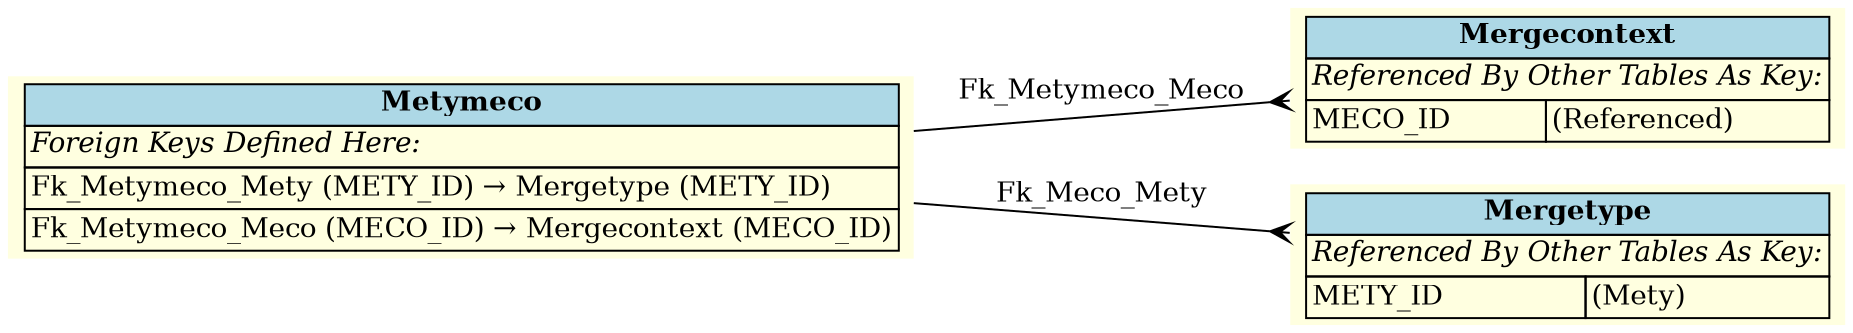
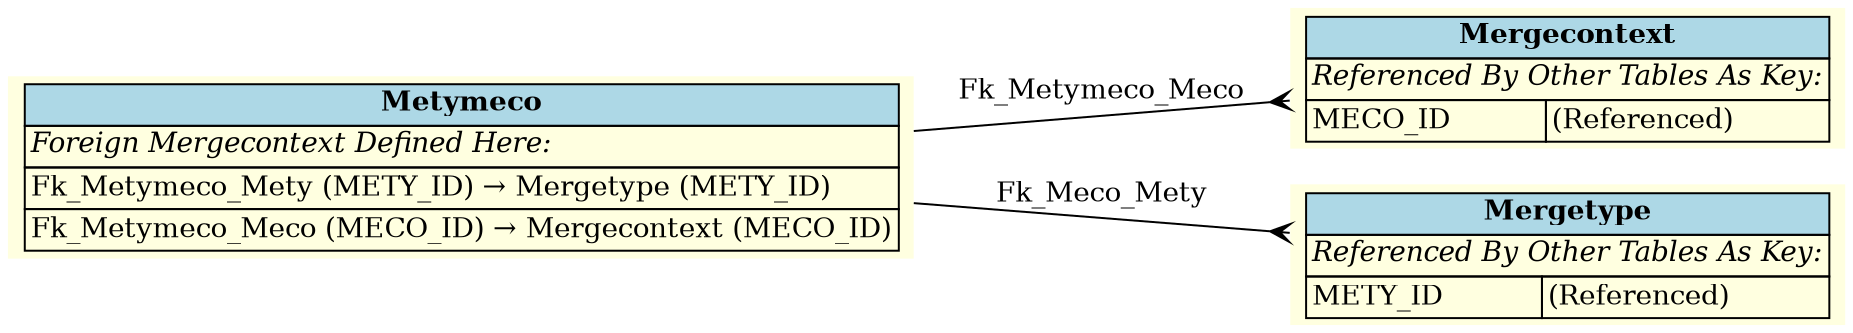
node "Metymeco": text "Foreign Keys Defined Here:" -> "Foreign Mergecontext Defined Here:"
node "Mergetype": text "(Mety)" -> "(Referenced)"
